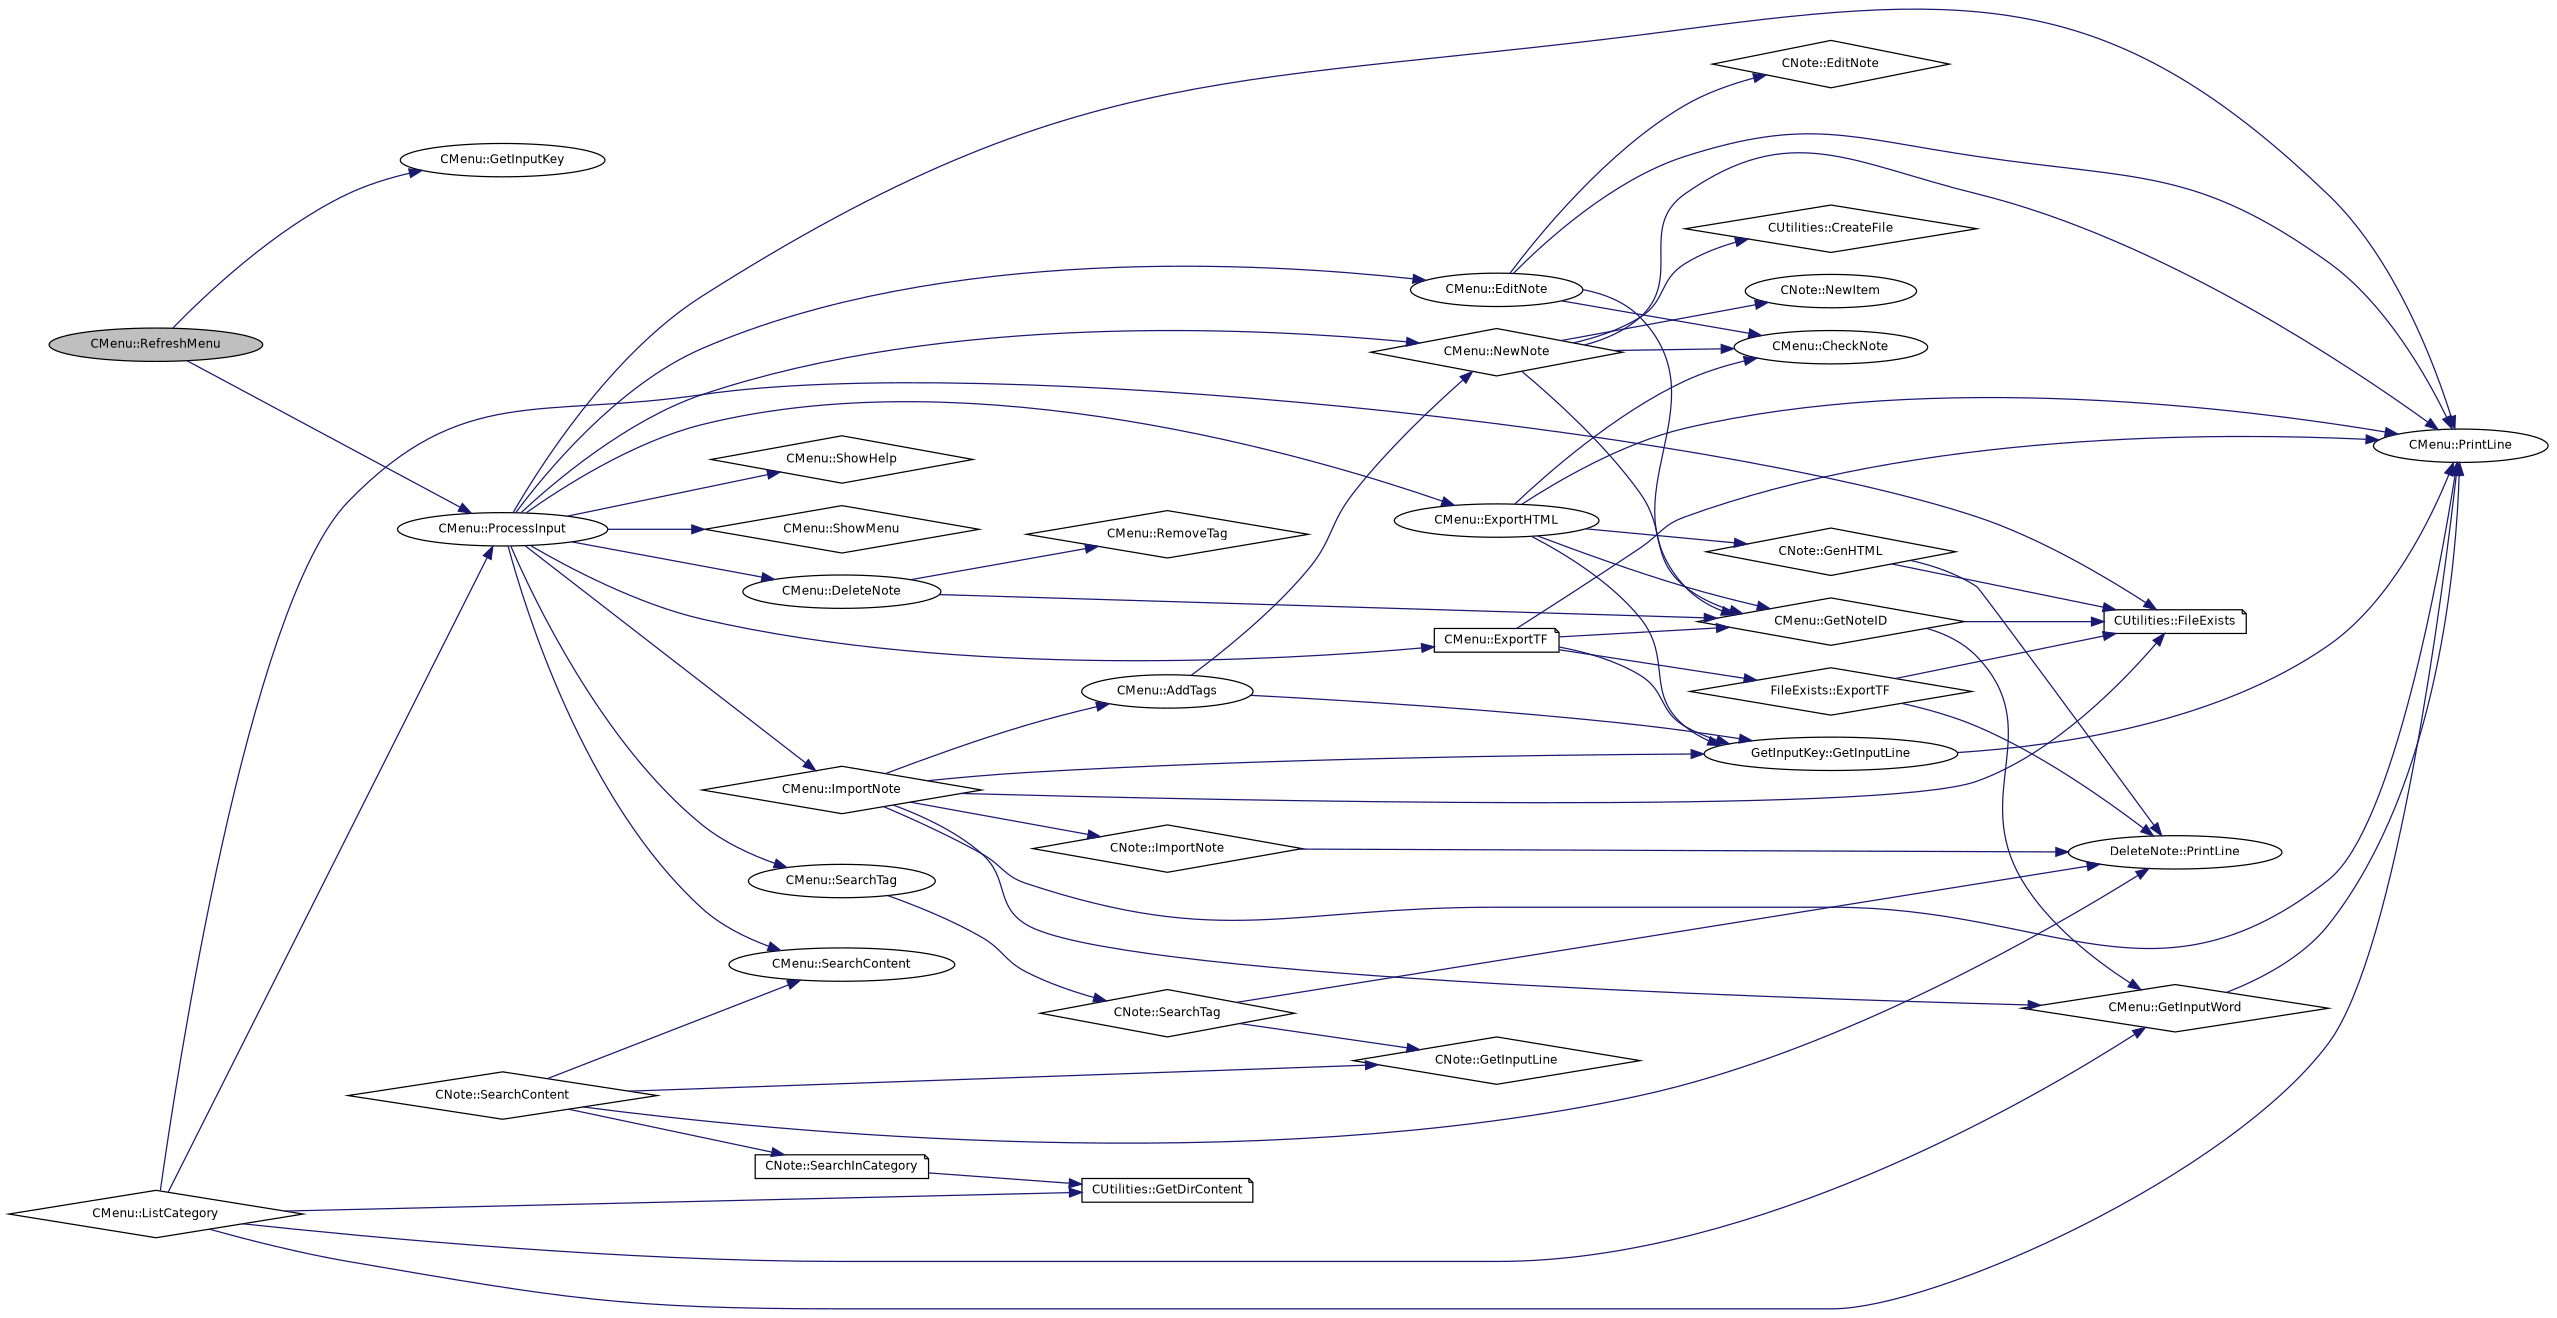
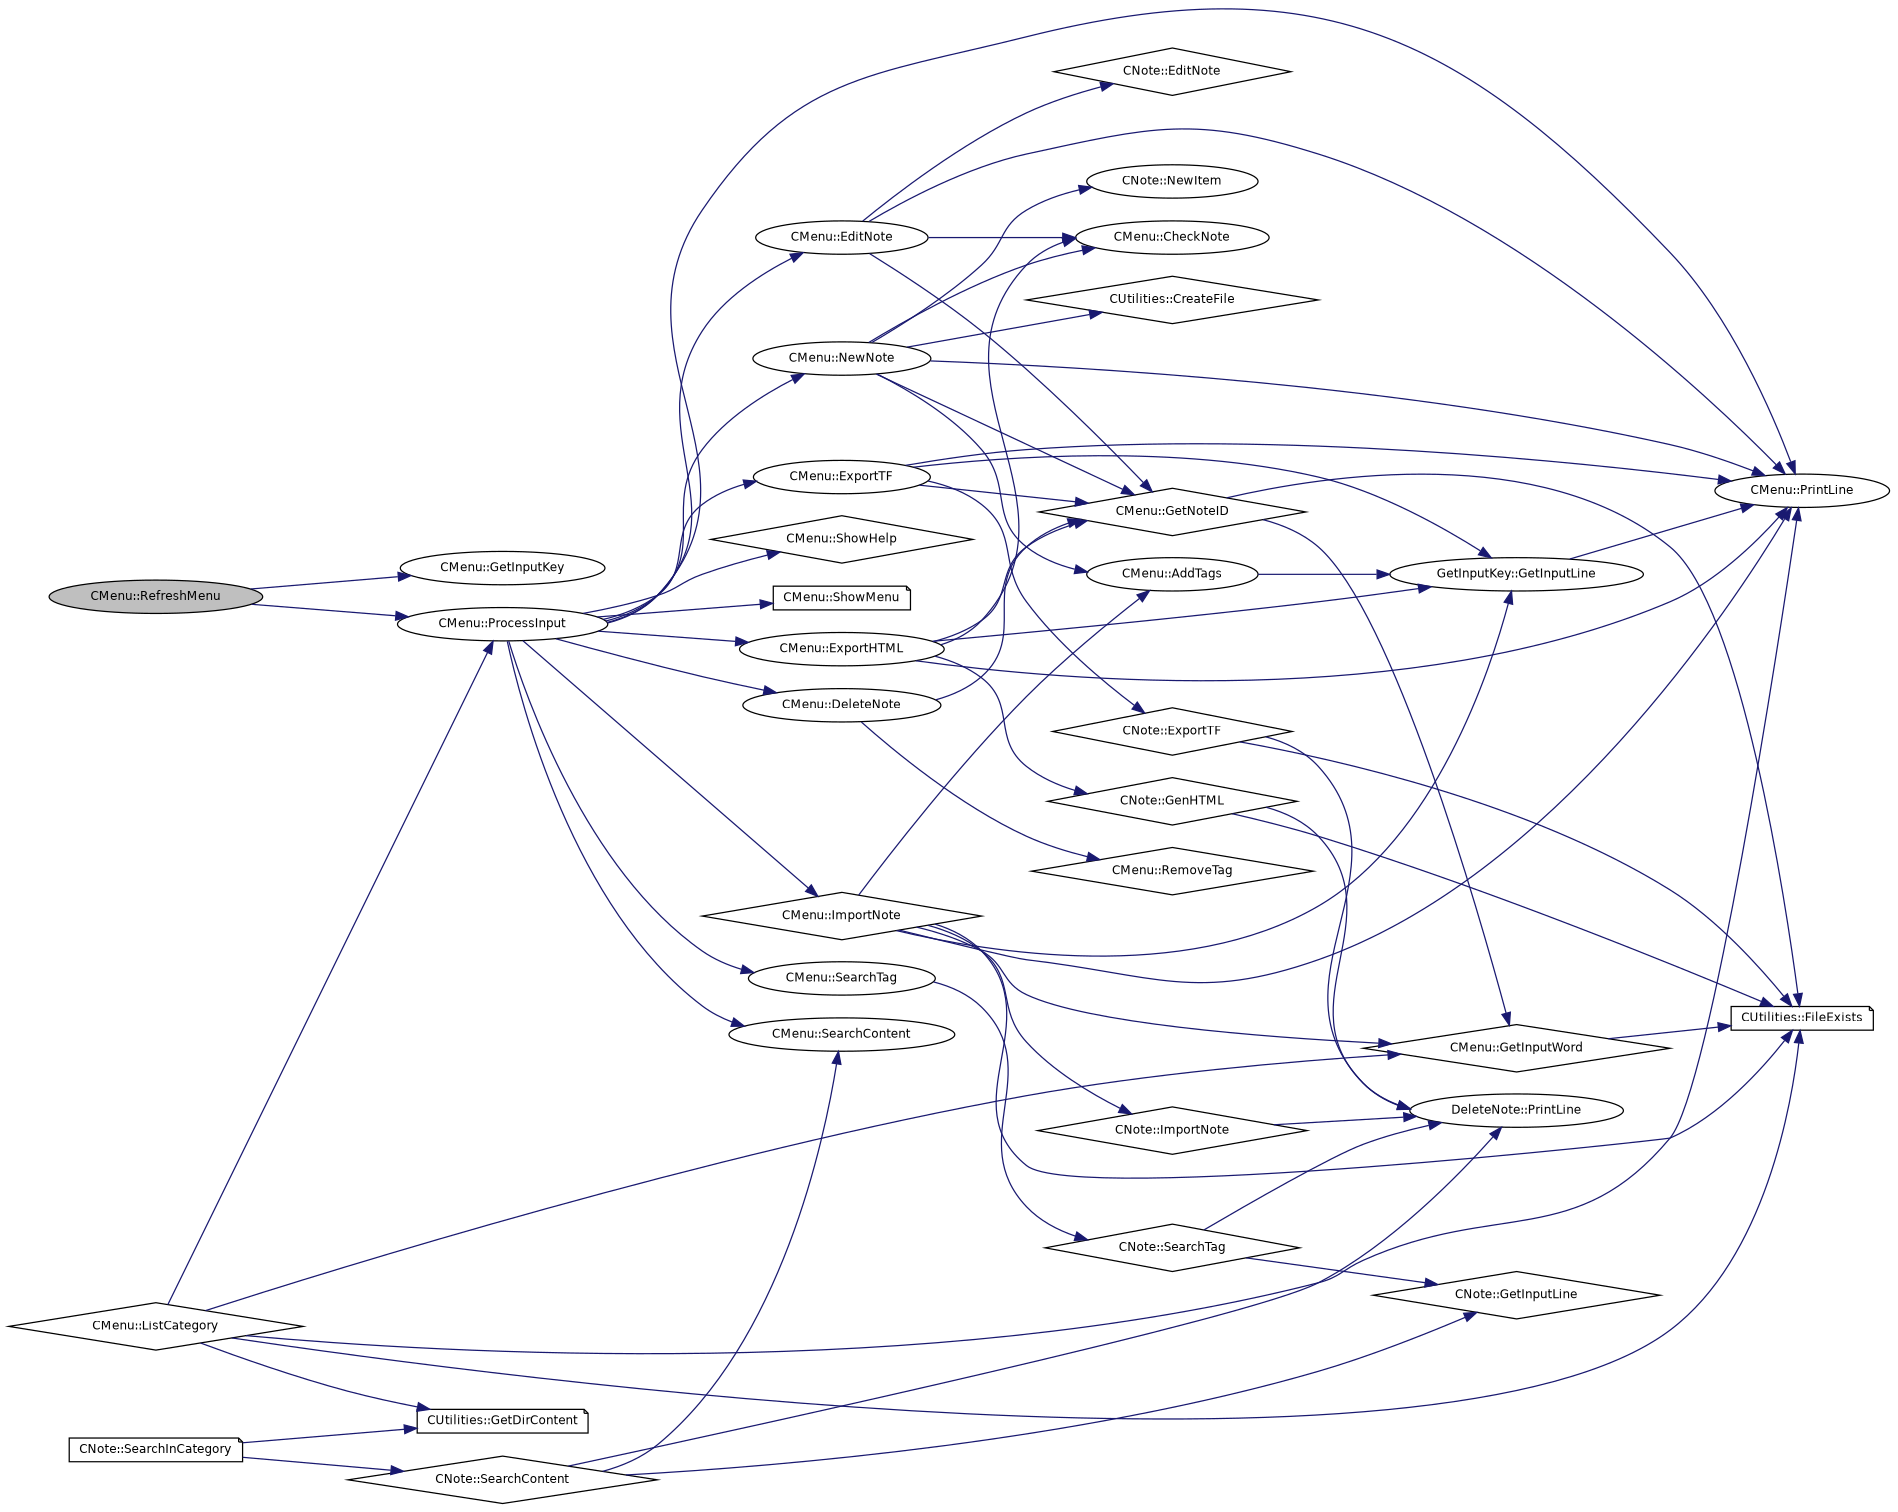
node "CMenu::NewNote": shape diamond -> ellipse
node "CMenu::ShowMenu": shape diamond -> note
edge "CMenu::AddTags" -> "CMenu::NewNote": reversed
node "CMenu::ExportTF": shape note -> ellipse
node "FileExists::ExportTF": label "FileExists::ExportTF" -> "CNote::ExportTF"
edge "CMenu::GetInputWord" -> "CMenu::PrintLine": now "CMenu::GetInputWord" -> "CUtilities::FileExists"
edge "CNote::SearchContent" -> "CNote::SearchInCategory": reversed
